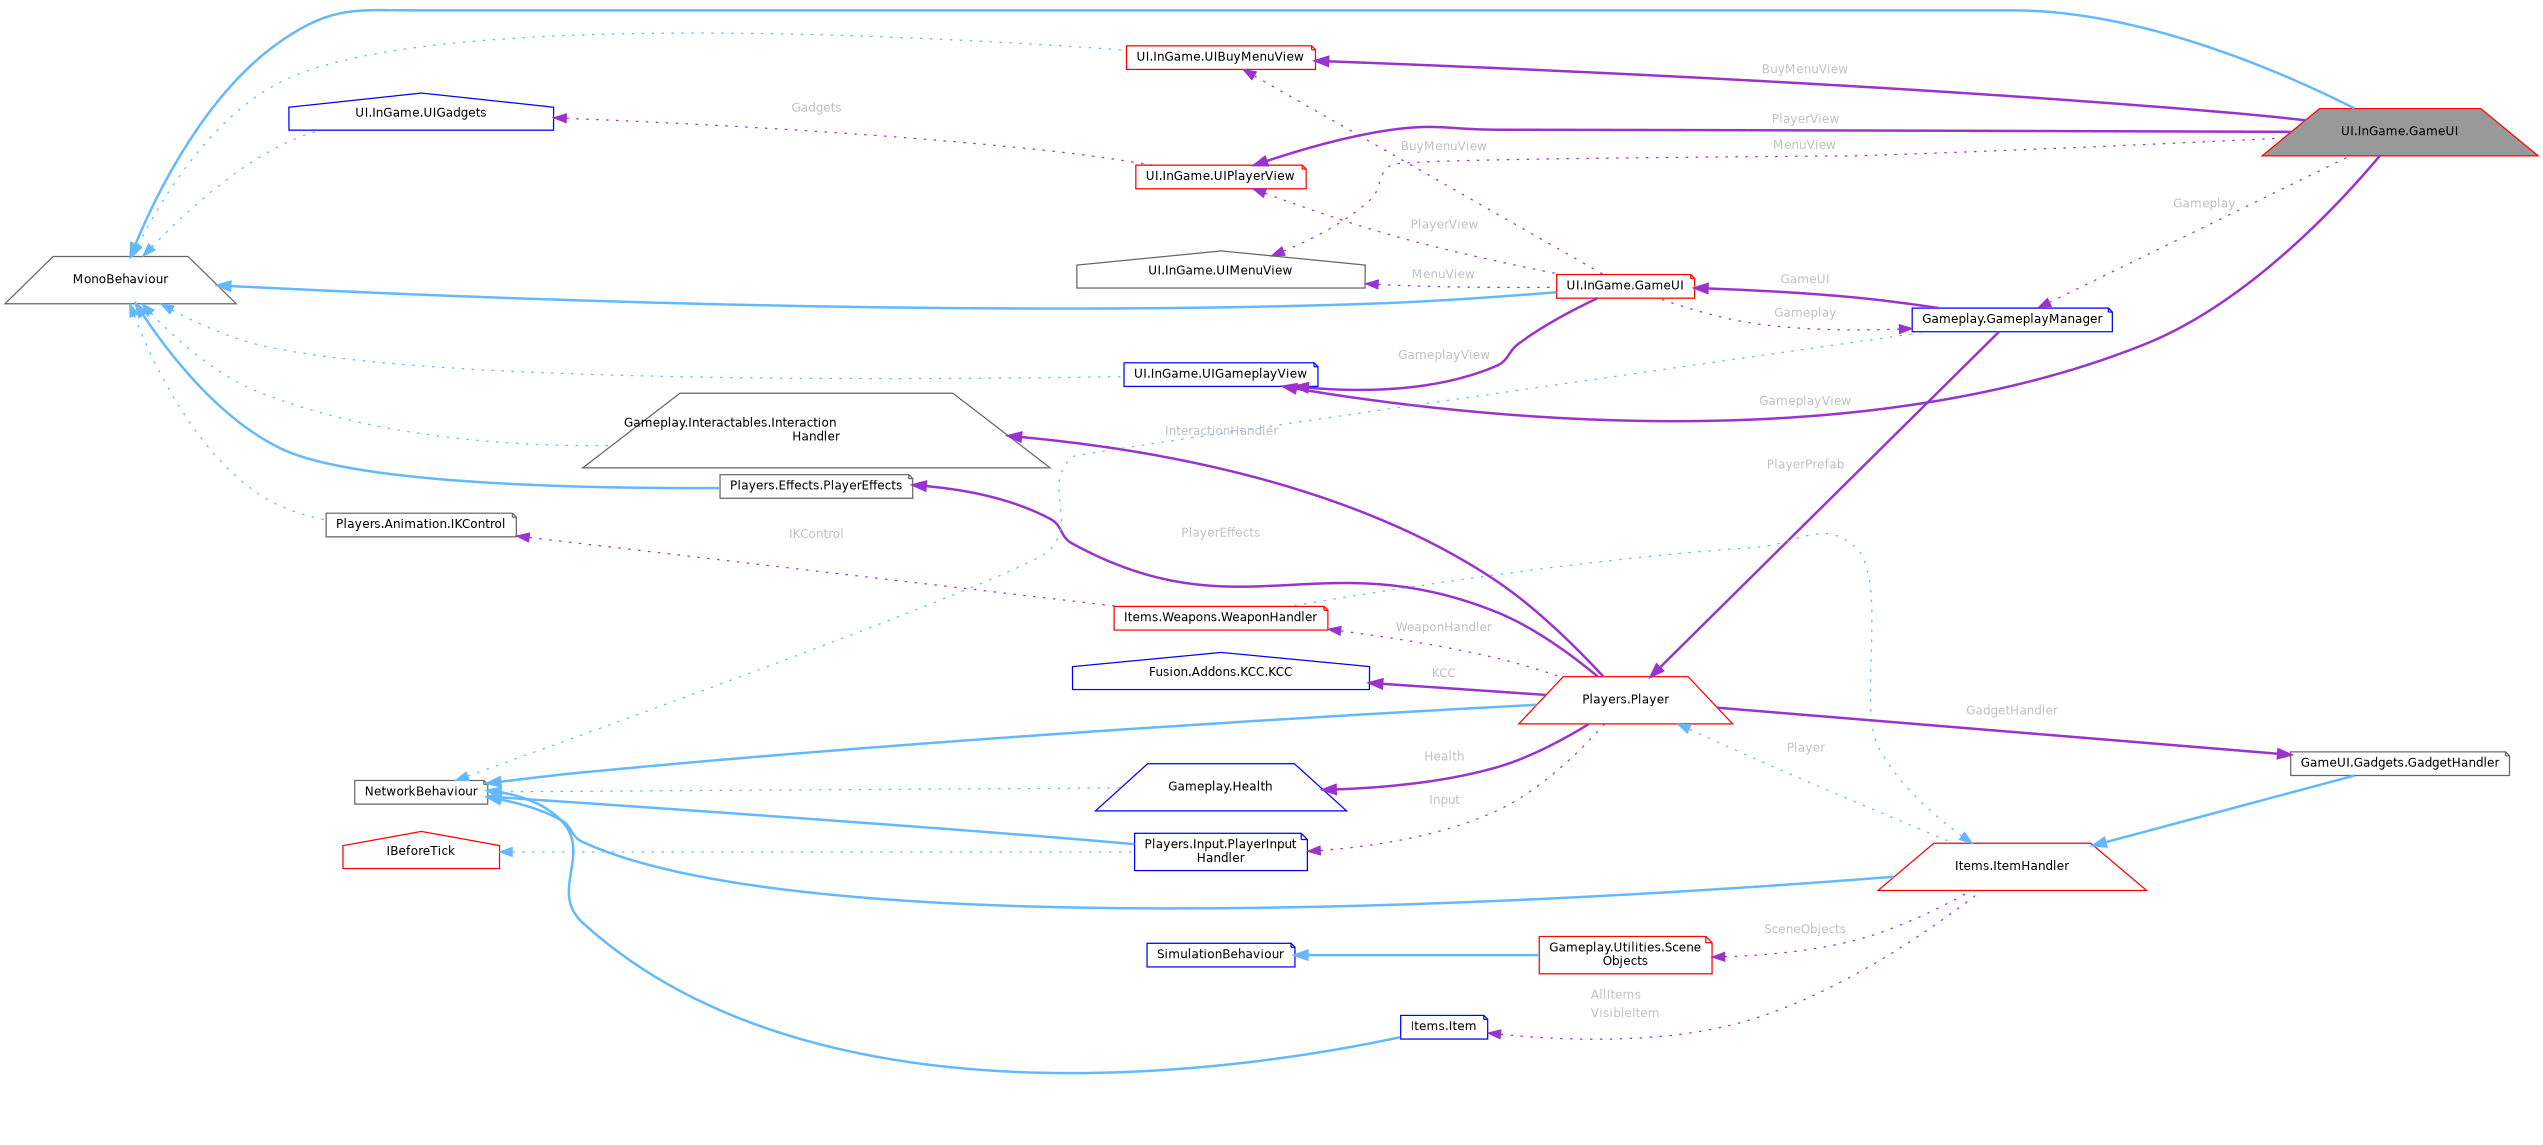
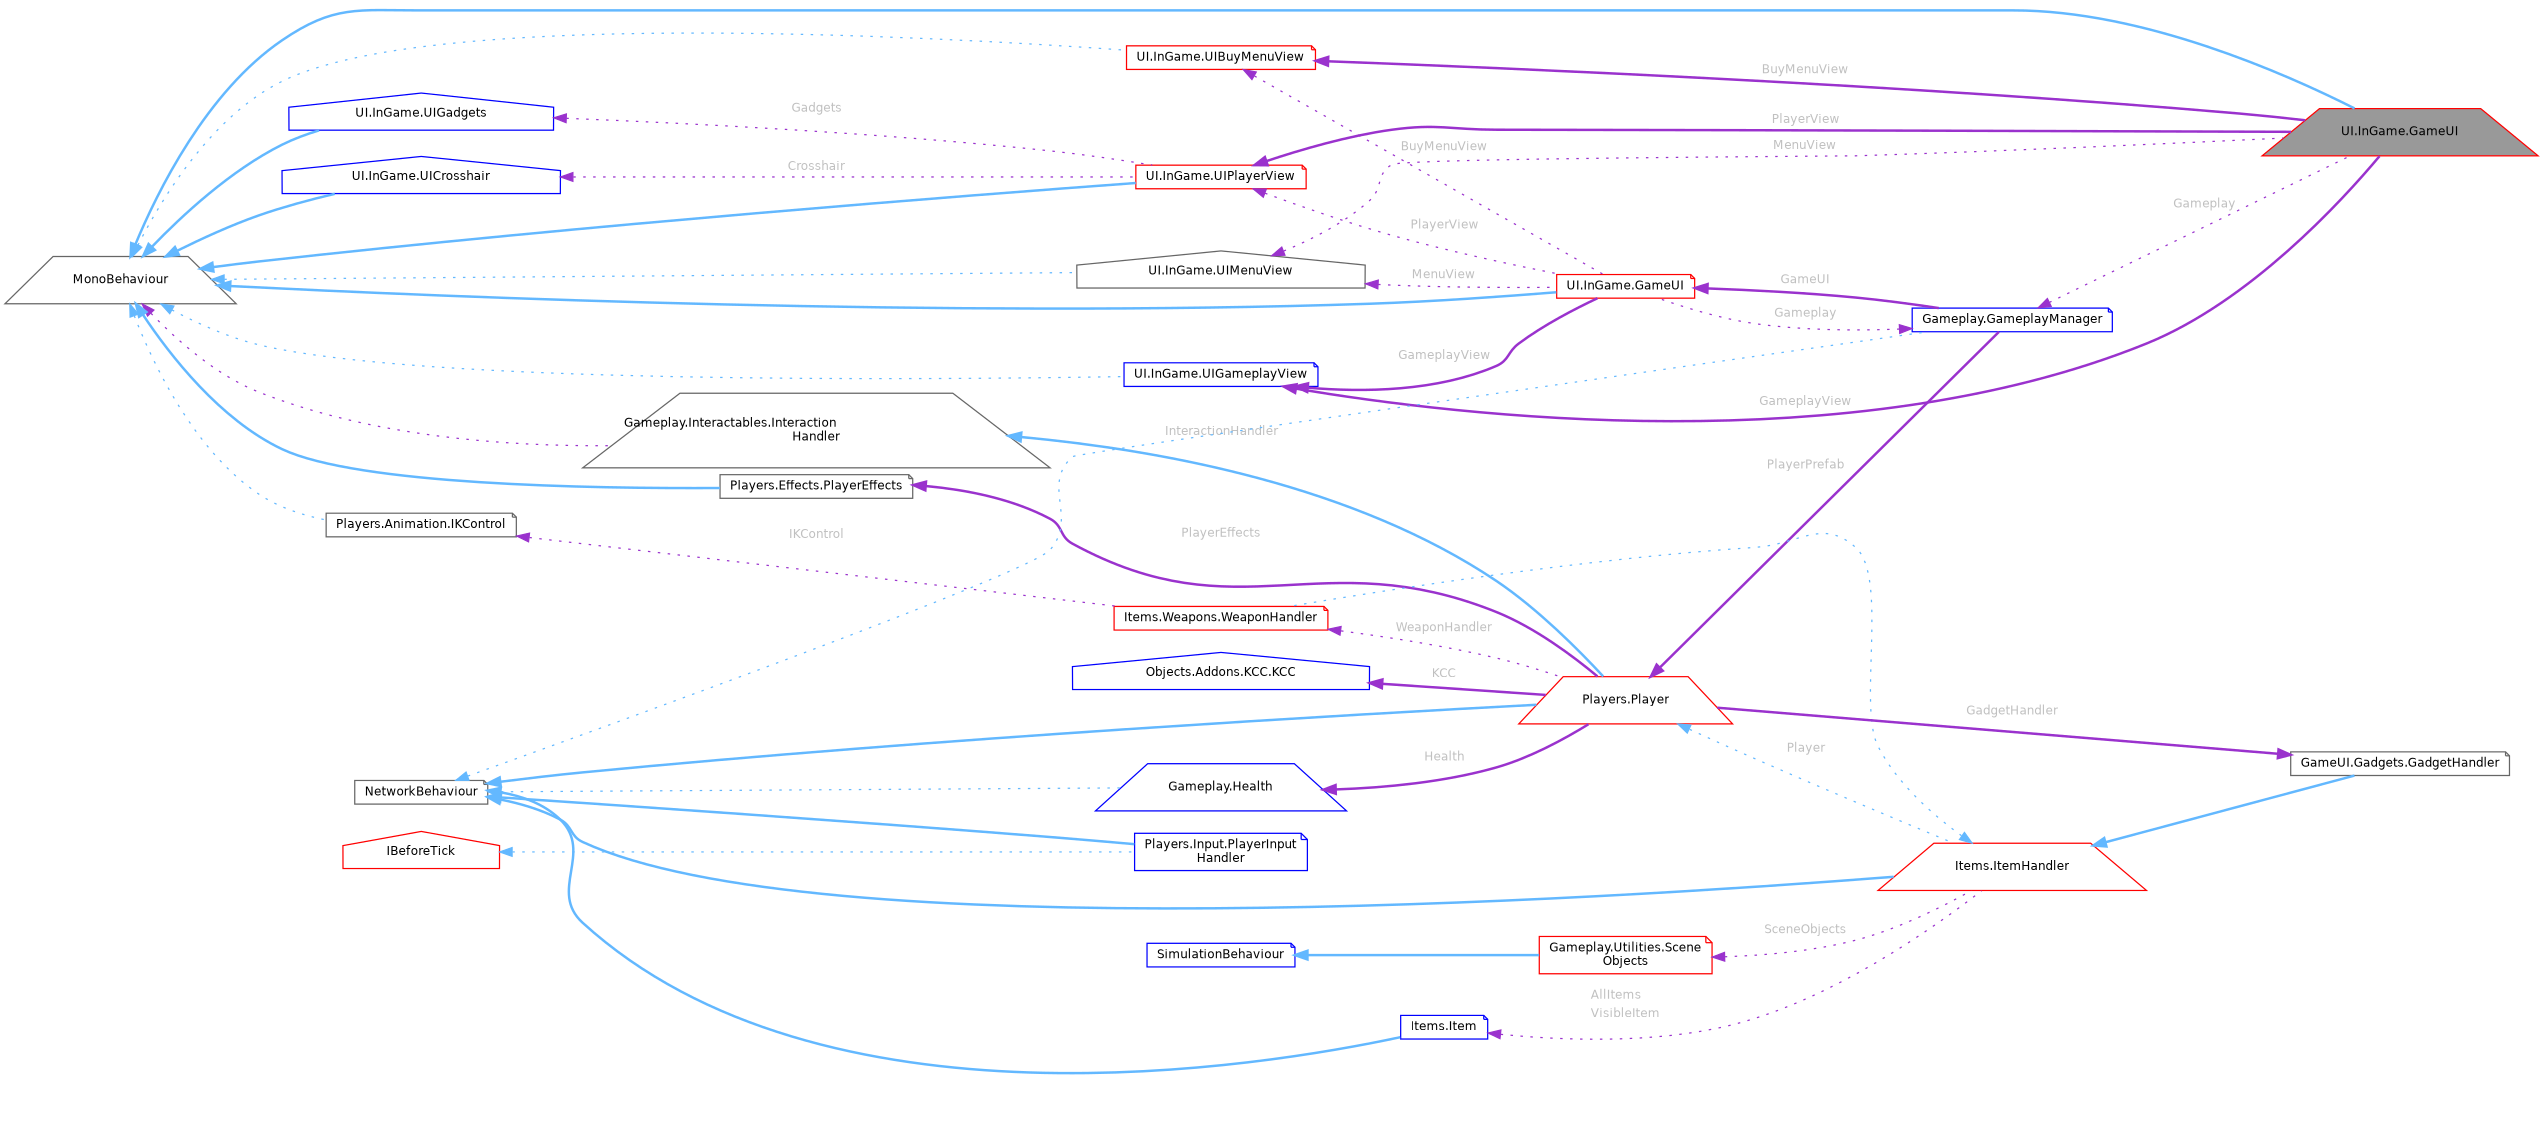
node "UI.InGame.UICrosshair": added
edge "UI.InGame.UIGadgets" -> "MonoBehaviour": style dotted -> bold
edge "UI.InGame.UIPlayerView" -> "MonoBehaviour": added
edge "UI.InGame.UIMenuView" -> "MonoBehaviour": added
edge "Gameplay.Interactables.Interaction Handler" -> "MonoBehaviour": color steelblue1 -> darkorchid3
edge "Players.Player" -> "Gameplay.Interactables.Interaction Handler": color darkorchid3 -> steelblue1
node "Fusion.Addons.KCC.KCC": label "Fusion.Addons.KCC.KCC" -> "Objects.Addons.KCC.KCC"
edge "Players.Player" -> "Players.Input.PlayerInput Handler": removed, label "Input"
